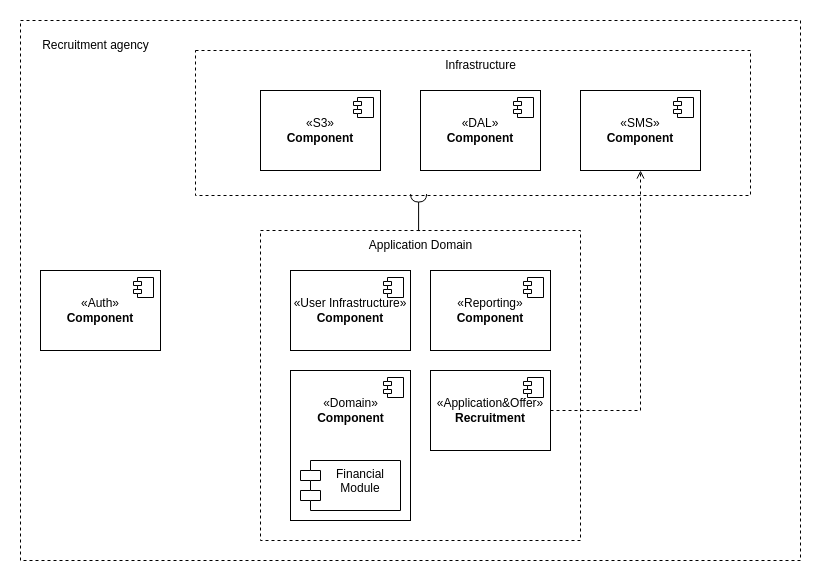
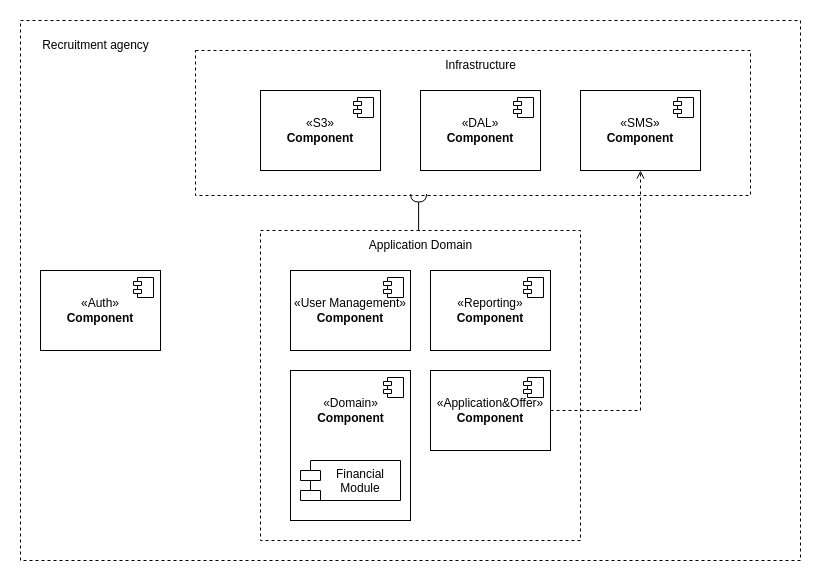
node "«User Infrastructure» Component": label "«User Infrastructure» Component" -> "«User Management» Component"
node "«Application&Offer» Recruitment": label "«Application&Offer» Recruitment" -> "«Application&Offer» Component"
node "Financial Module": size 100x50 -> 100x40
